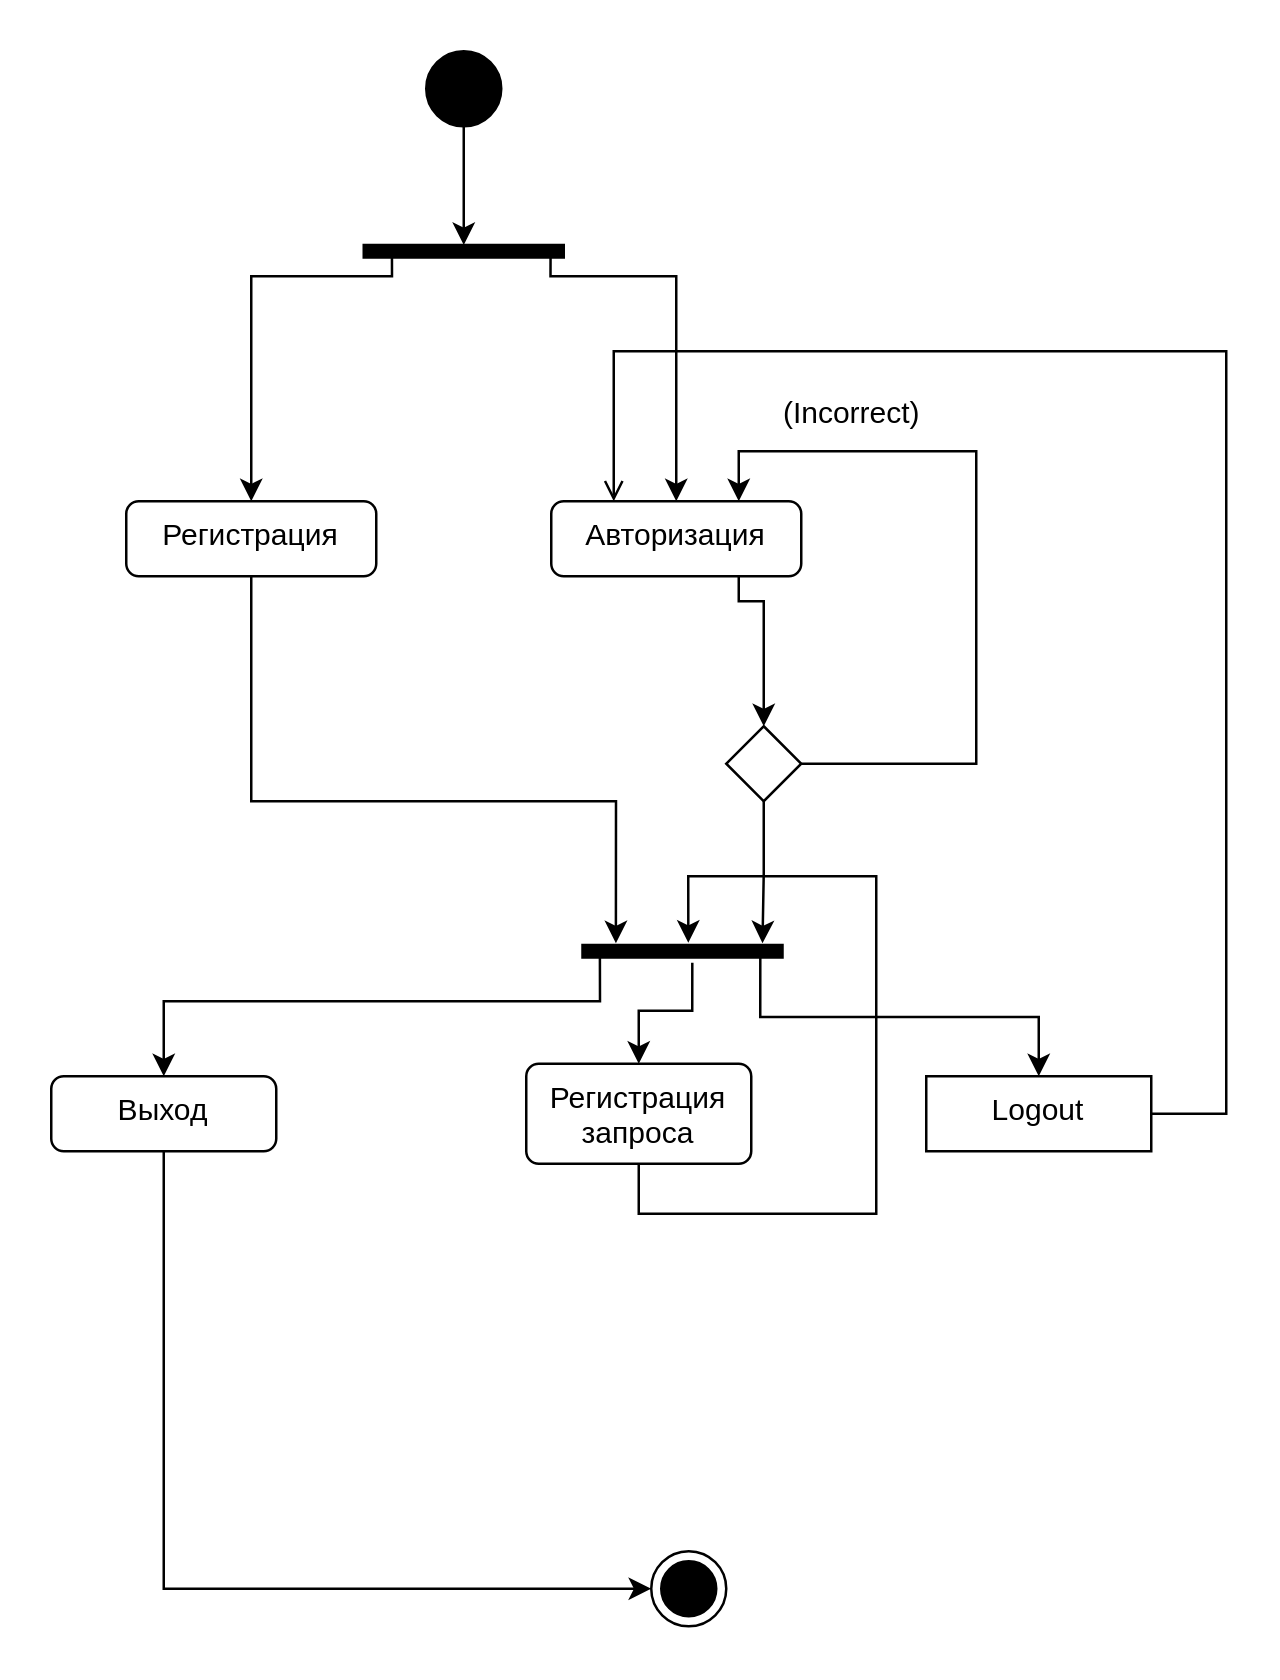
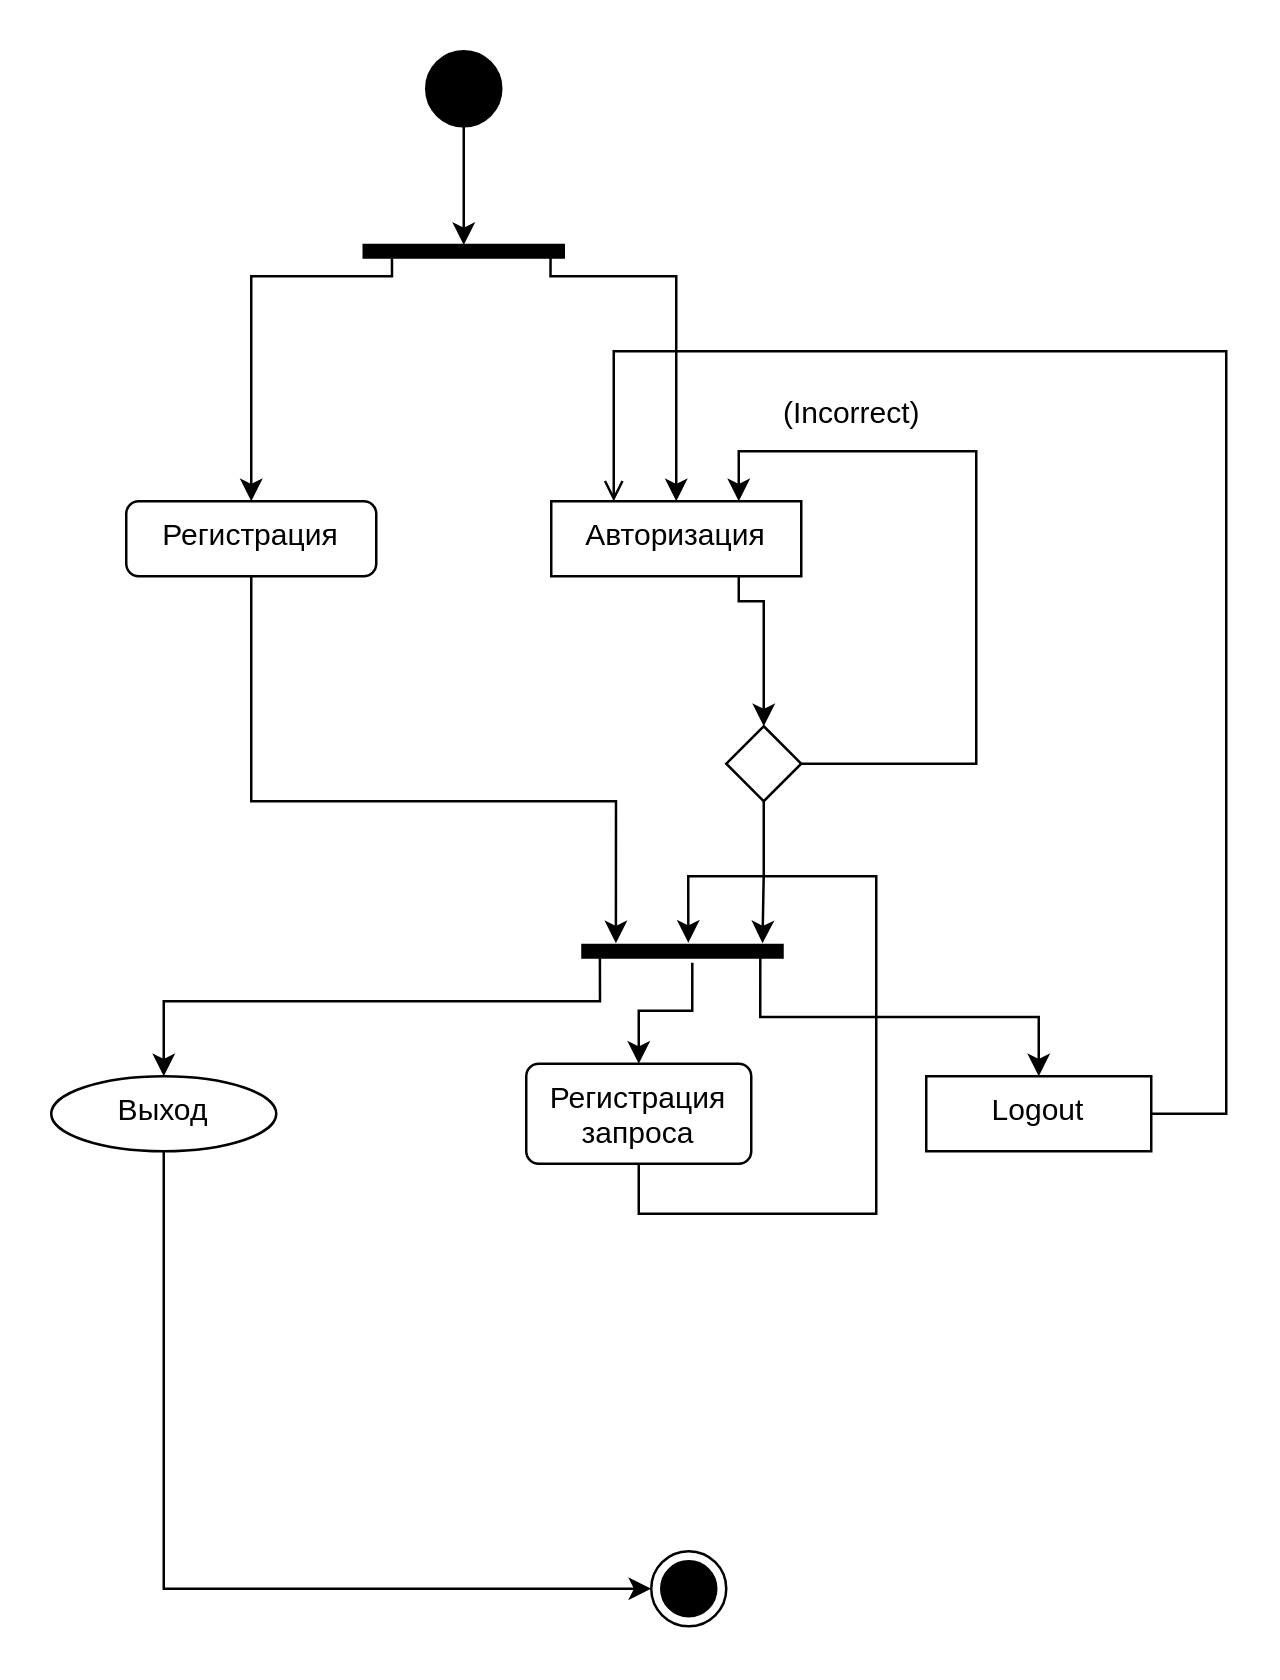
node "Авторизация": shape rounded rectangle -> rectangle
node "Выход": shape rounded rectangle -> ellipse
